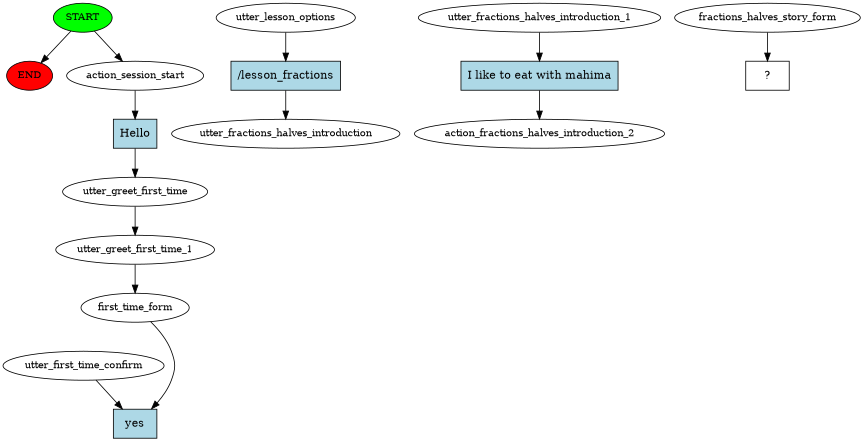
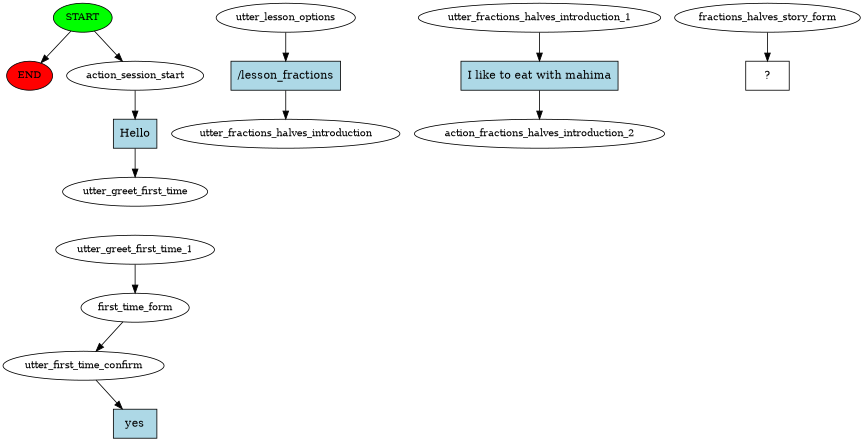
edge "utter_greet_first_time" -> "utter_greet_first_time_1": removed
edge "first_time_form" -> "yes": now "first_time_form" -> "utter_first_time_confirm"
